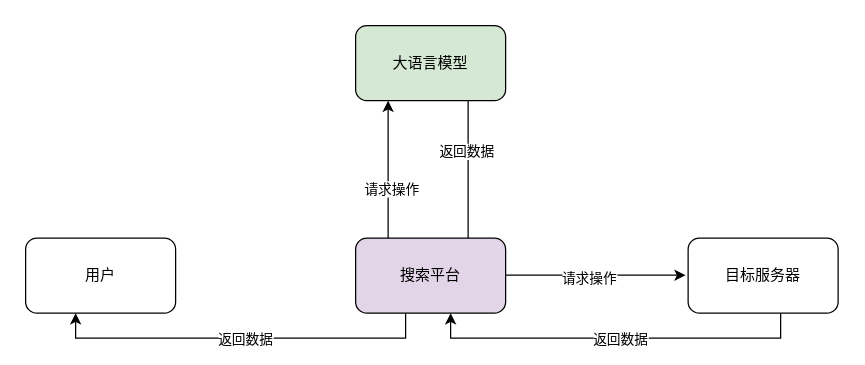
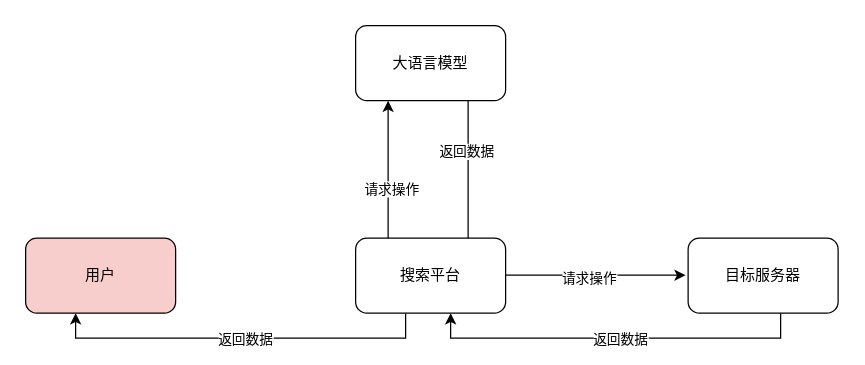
node "大语言模型": fillcolor #d5e8d4 -> #ffffff
node "用户": fillcolor #ffffff -> #f8cecc
node "搜索平台": fillcolor #e1d5e7 -> #ffffff
